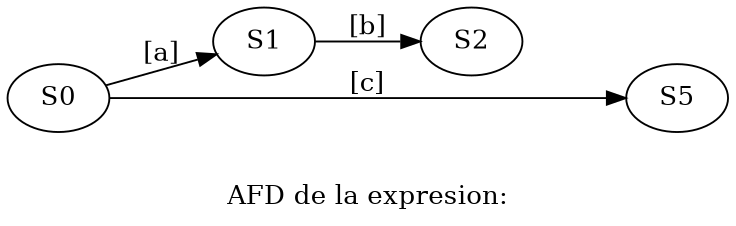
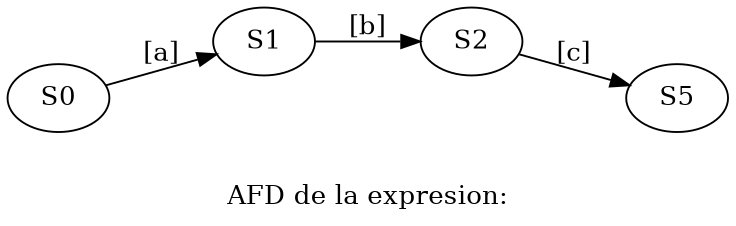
edge "S0" -> "S5": now "S2" -> "S5"
